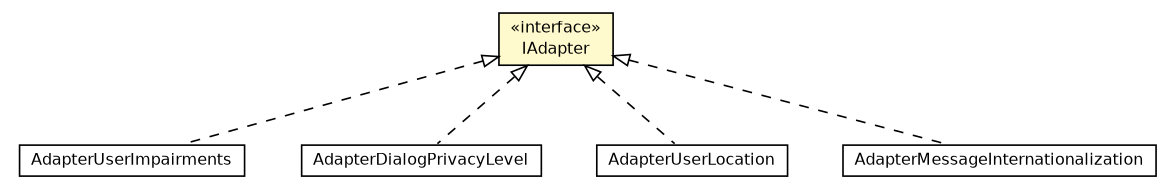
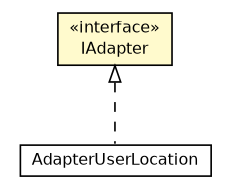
node "AdapterUserImpairments": removed
node "AdapterDialogPrivacyLevel": removed
node "AdapterMessageInternationalization": removed
